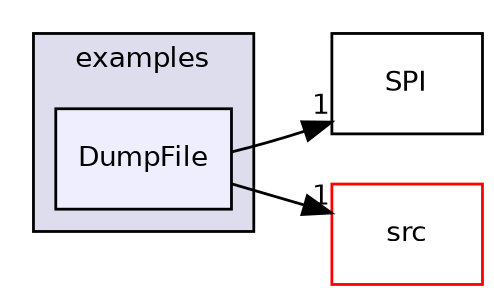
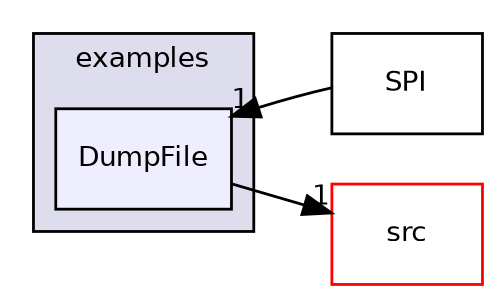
edge "DumpFile" -> "SPI": reversed
